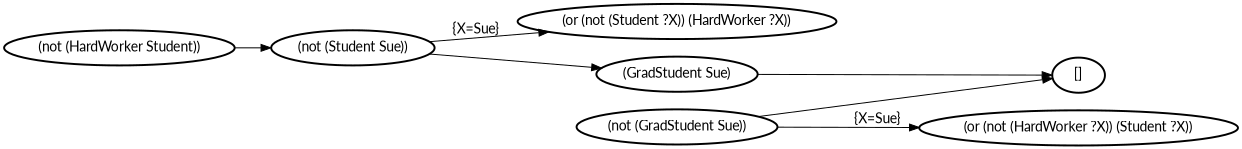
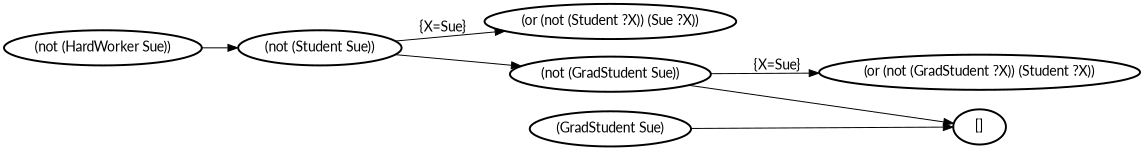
node "(or (not (Student ?X)) (HardWorker ?X))": label "(or (not (Student ?X)) (HardWorker ?X))" -> "(or (not (Student ?X)) (Sue ?X))"
node "(not (HardWorker Student))": label "(not (HardWorker Student))" -> "(not (HardWorker Sue))"
edge "(not (Student Sue))" -> "(GradStudent Sue)": now "(not (Student Sue))" -> "(not (GradStudent Sue))"
node "(or (not (HardWorker ?X)) (Student ?X))": label "(or (not (HardWorker ?X)) (Student ?X))" -> "(or (not (GradStudent ?X)) (Student ?X))"
